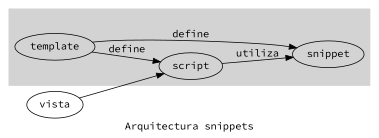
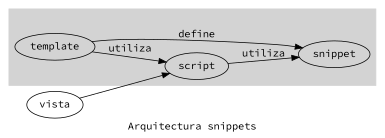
edge "template" -> "script": label "define" -> "utiliza"
